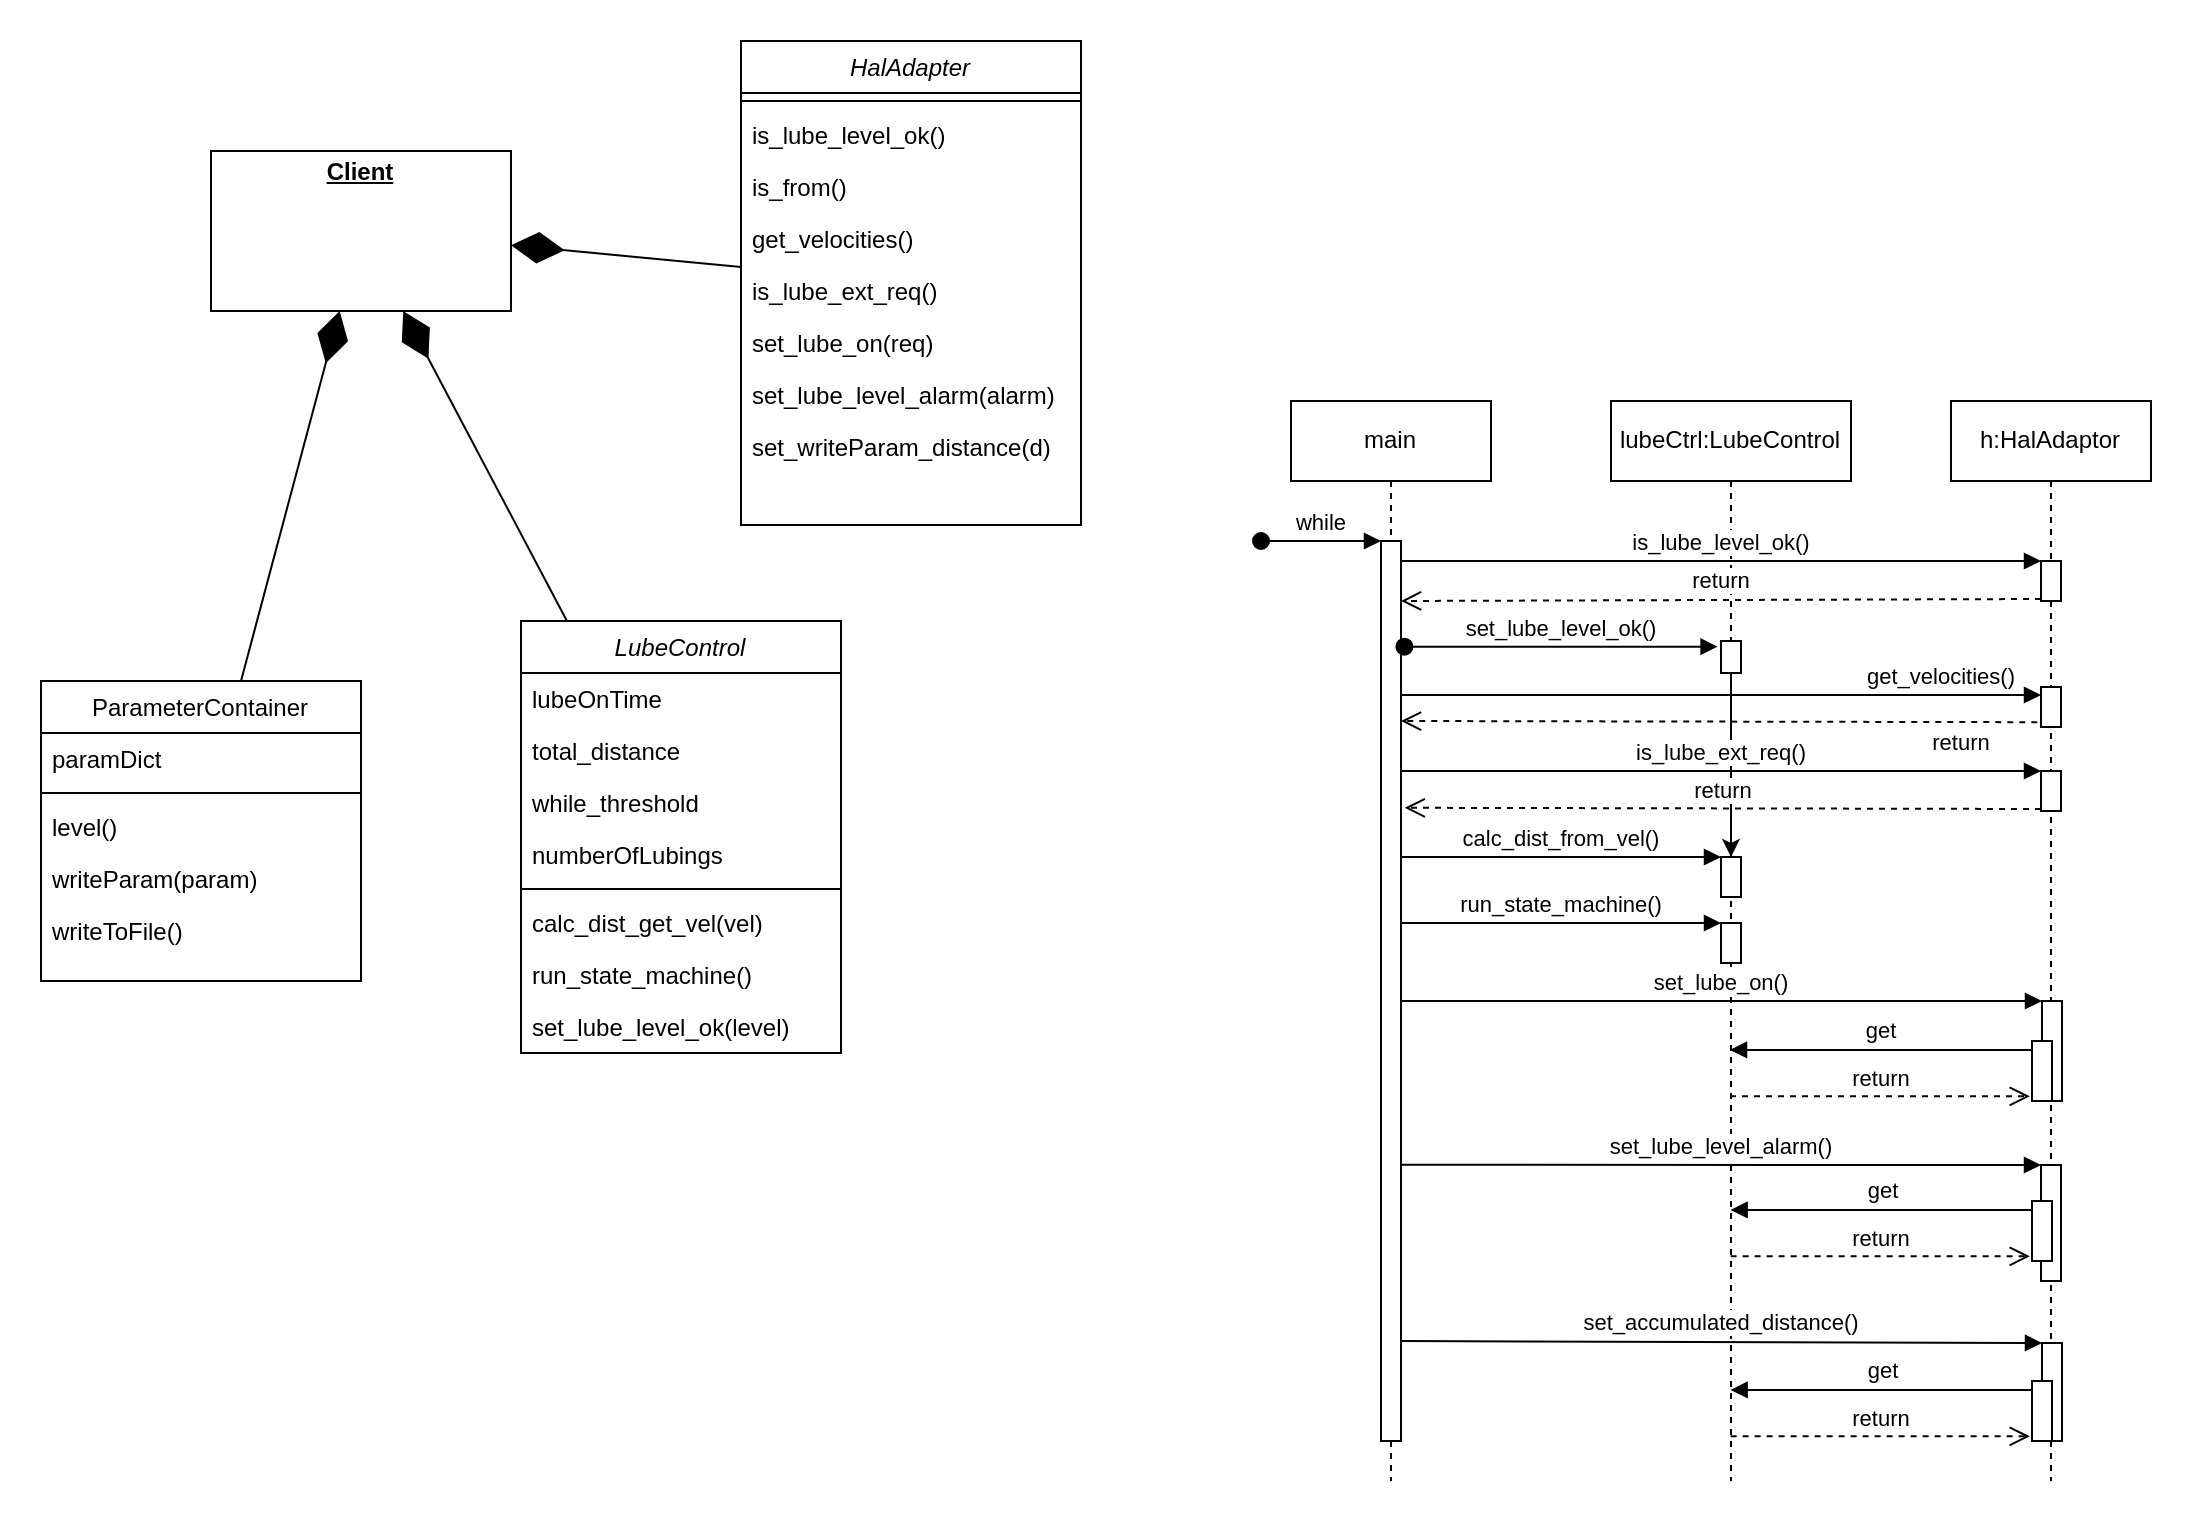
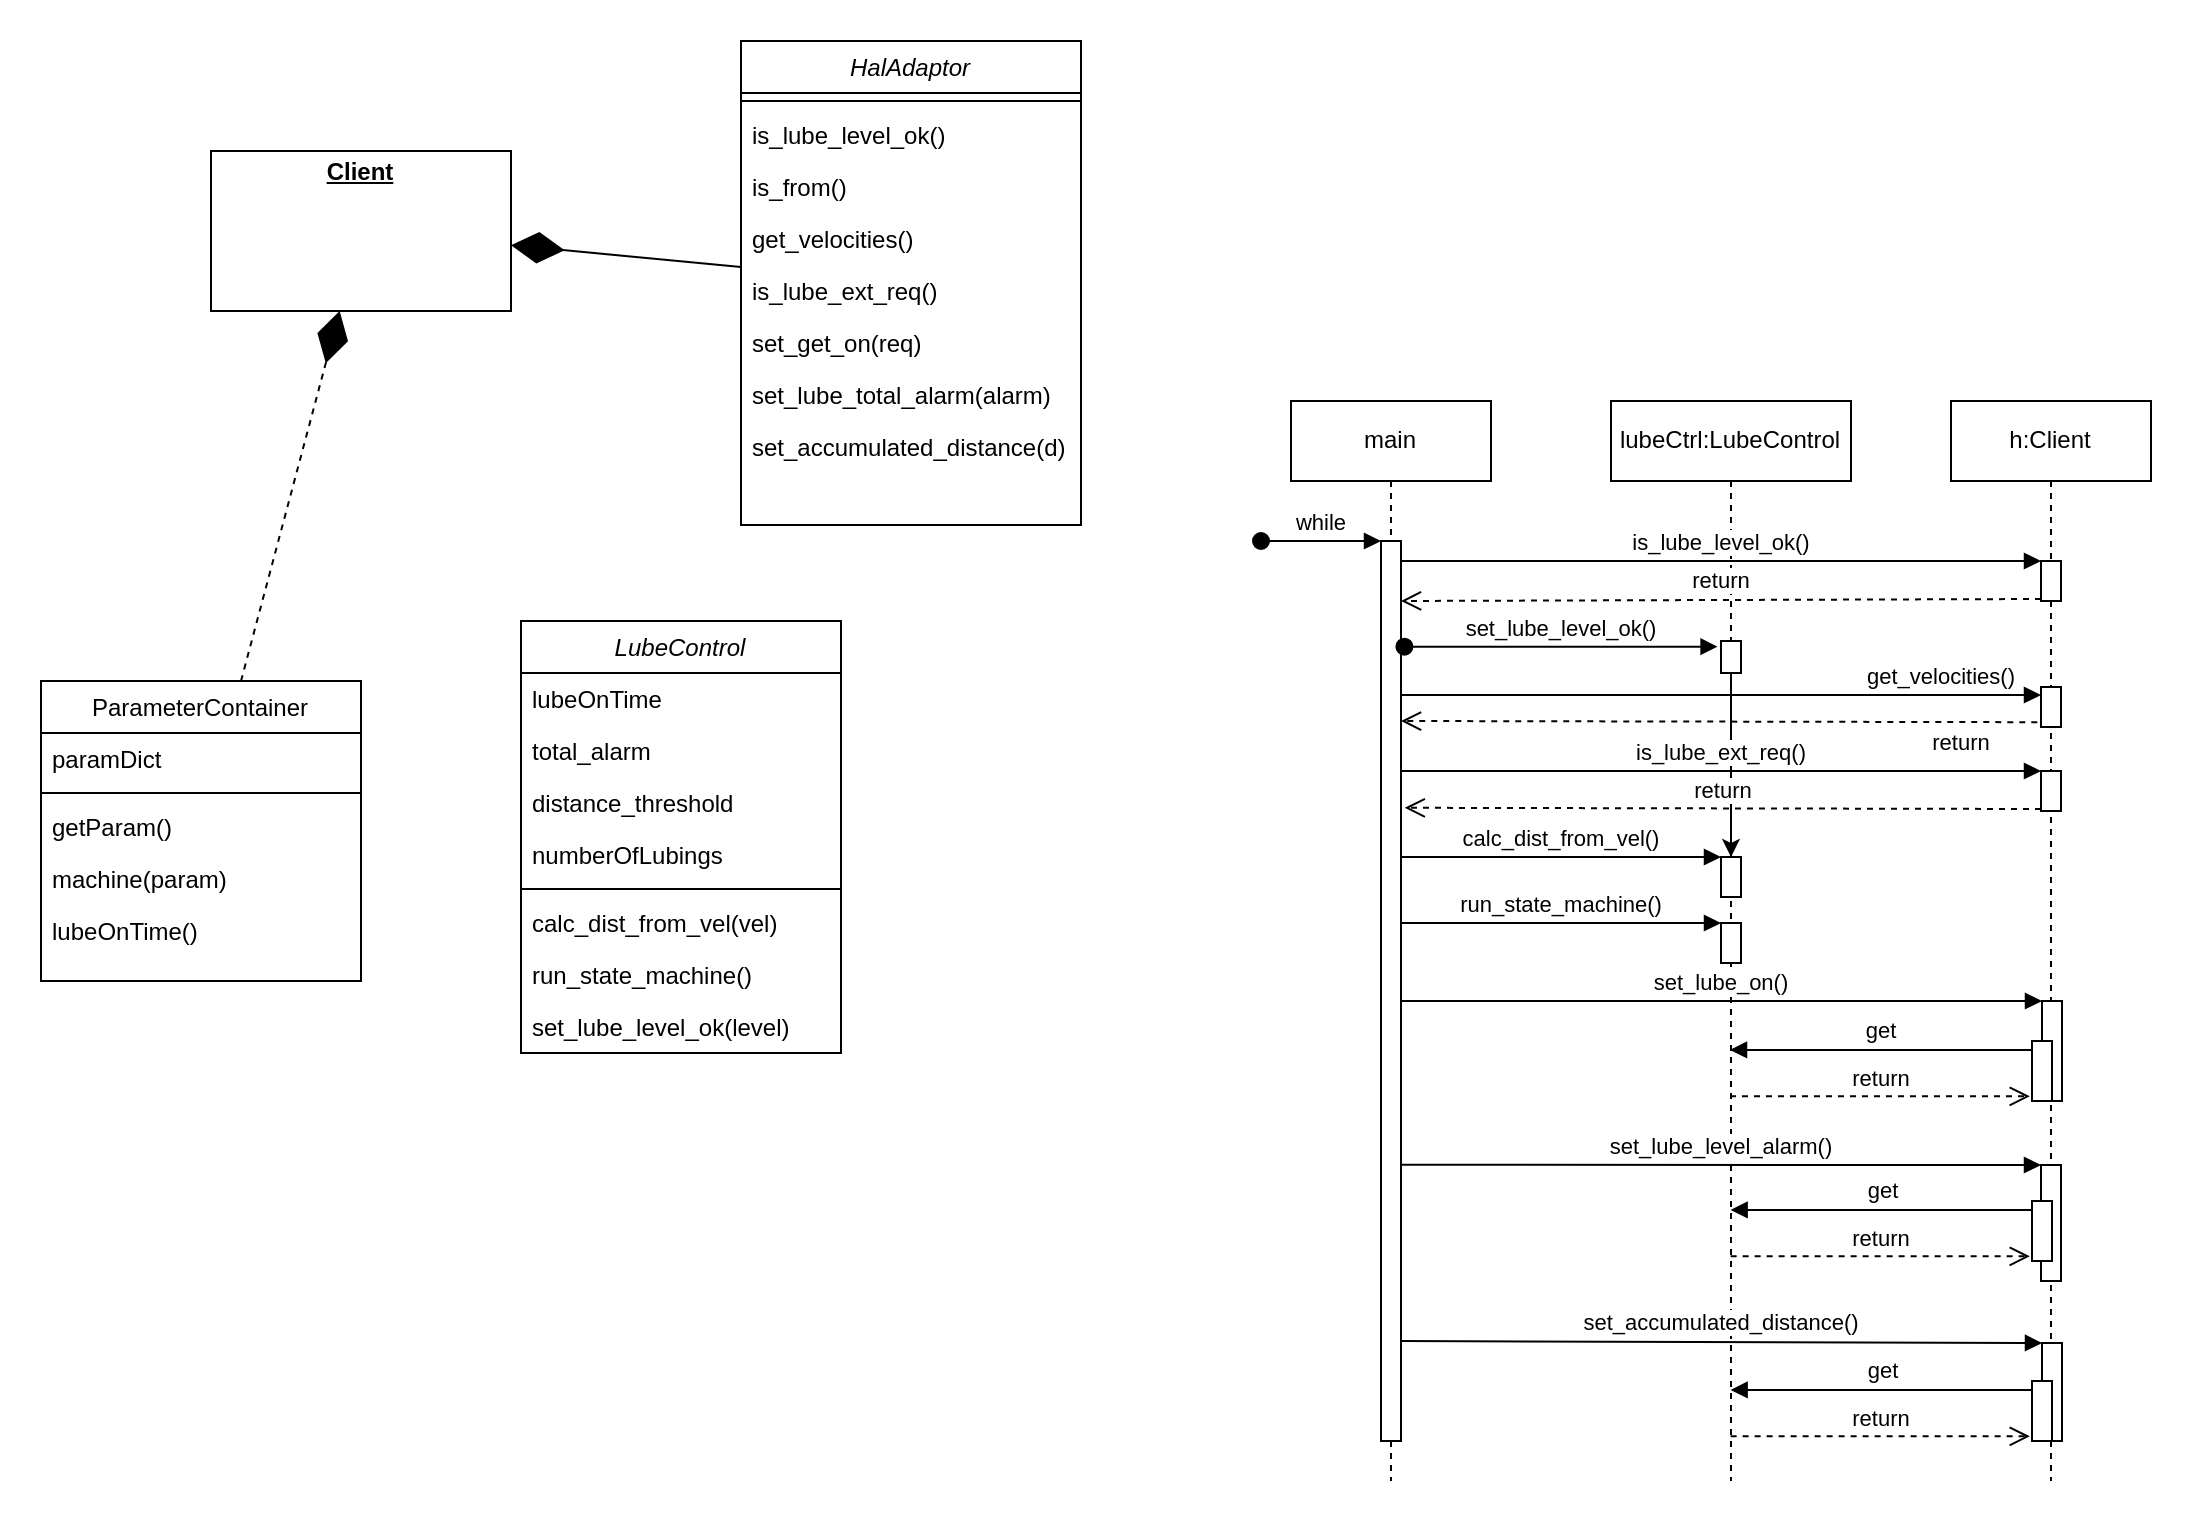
node "HalAdapter": label "HalAdapter" -> "HalAdaptor"
node "set_lube_on(req)": label "set_lube_on(req)" -> "set_get_on(req)"
node "set_lube_level_alarm(alarm)": label "set_lube_level_alarm(alarm)" -> "set_lube_total_alarm(alarm)"
node "h:HalAdaptor": label "h:HalAdaptor" -> "h:Client"
node "set_writeParam_distance(d)": label "set_writeParam_distance(d)" -> "set_accumulated_distance(d)"
edge "LubeControl" -> "Client": removed
edge "ParameterContainer" -> "Client": style solid -> dashed
node "total_distance": label "total_distance" -> "total_alarm"
node "while_threshold": label "while_threshold" -> "distance_threshold"
node "level()": label "level()" -> "getParam()"
node "writeParam(param)": label "writeParam(param)" -> "machine(param)"
node "calc_dist_get_vel(vel)": label "calc_dist_get_vel(vel)" -> "calc_dist_from_vel(vel)"
node "writeToFile()": label "writeToFile()" -> "lubeOnTime()"
